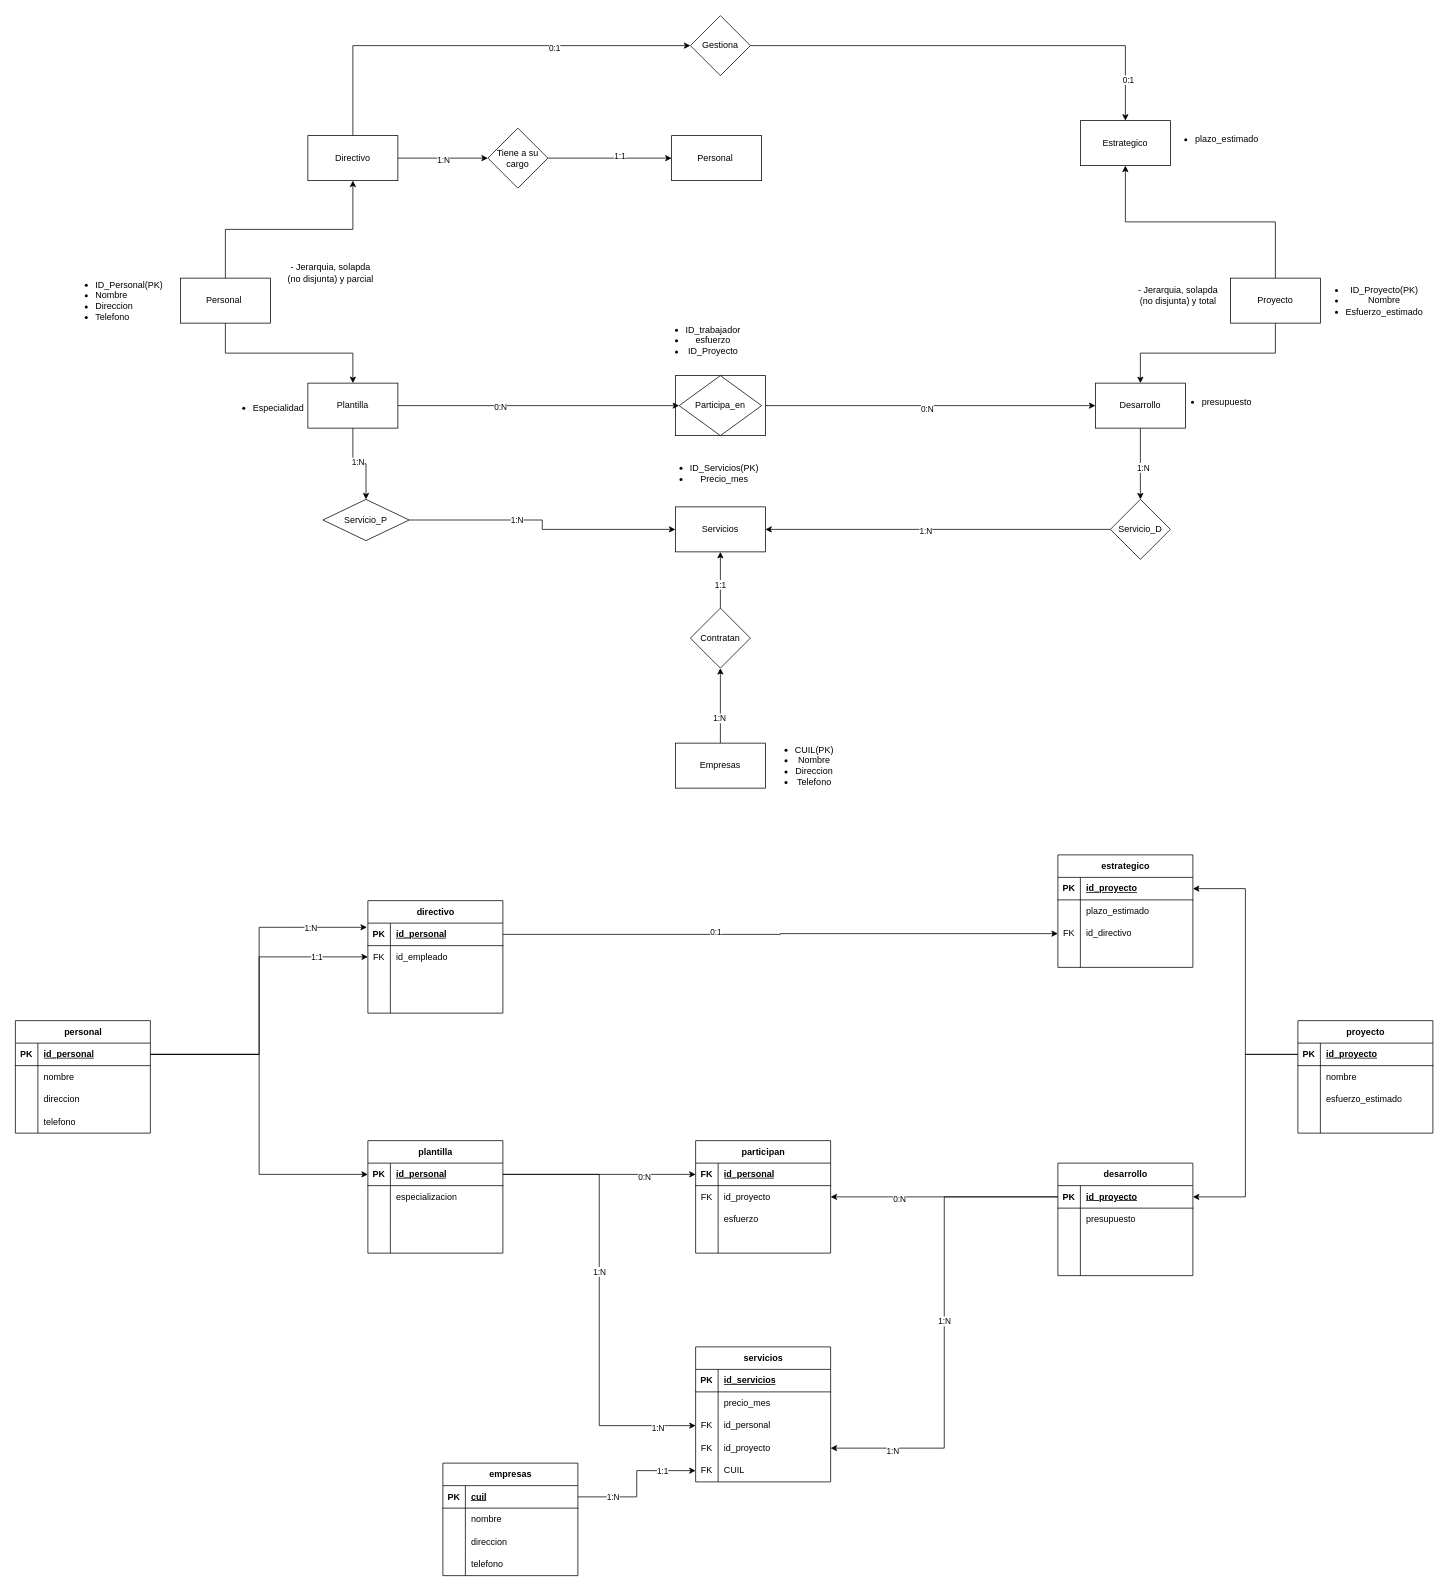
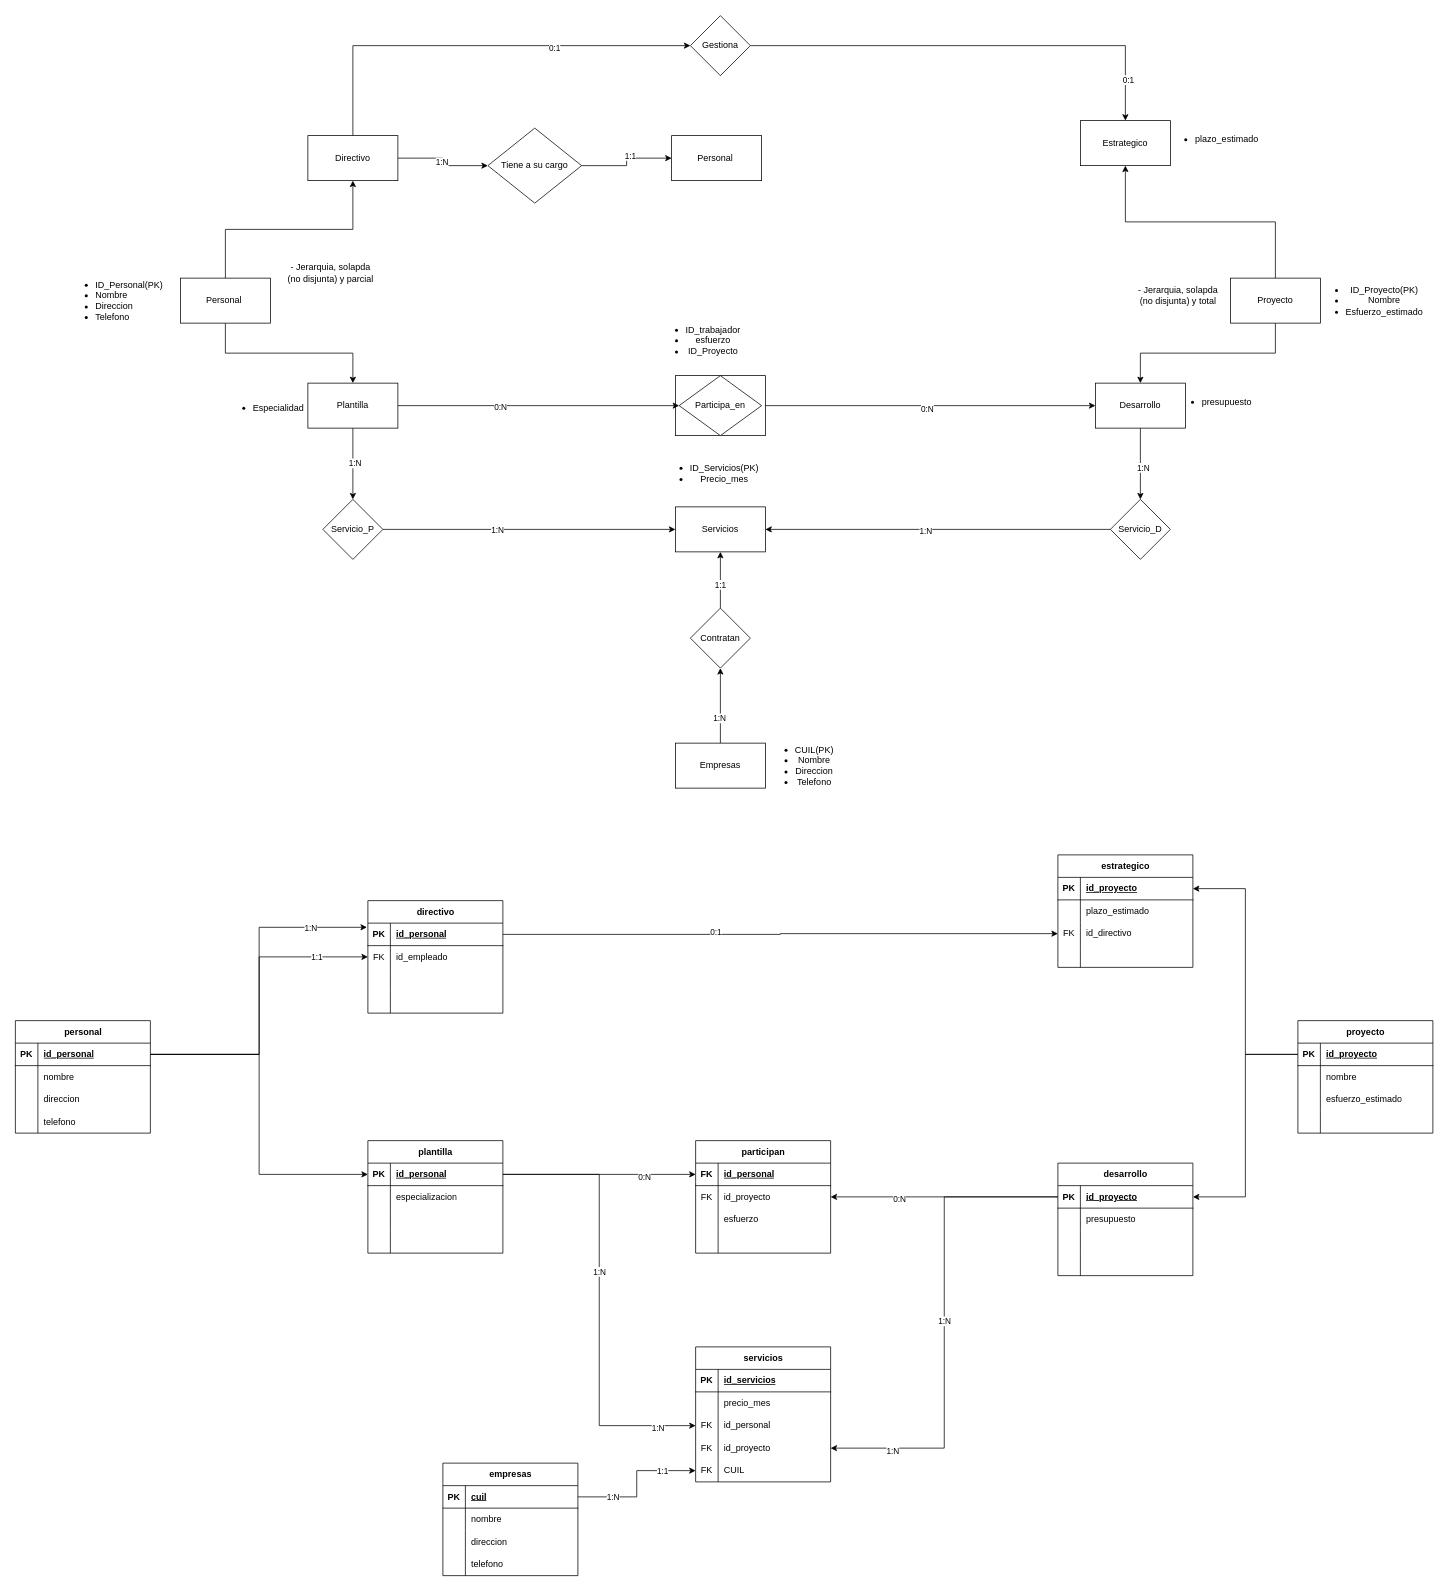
node "Tiene a su cargo": size 60x60 -> 94x75
node "Servicio_P": size 86x41 -> 60x60
